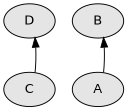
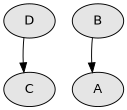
edge "C" -> "D": reversed
edge "A" -> "B": reversed
